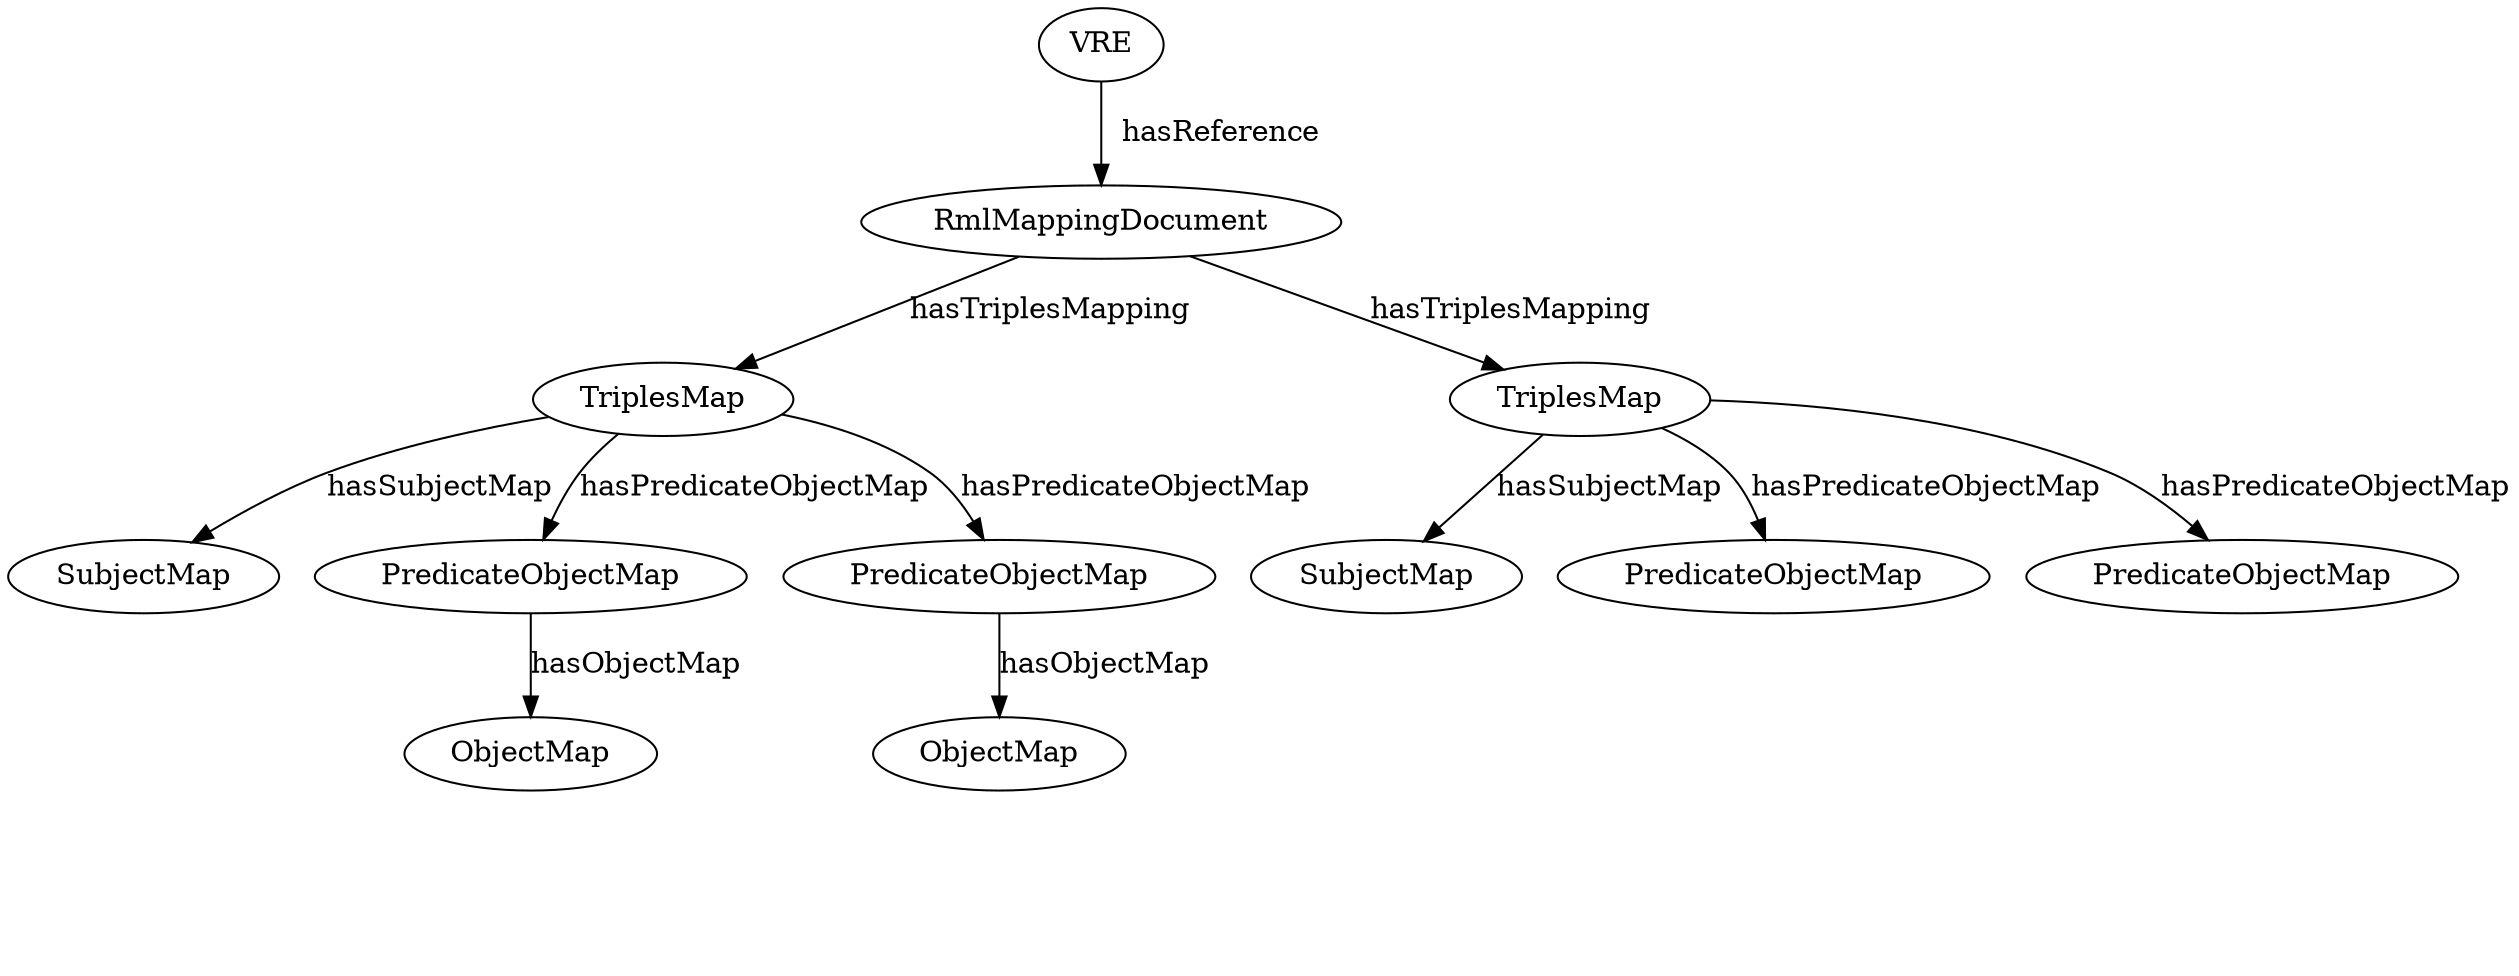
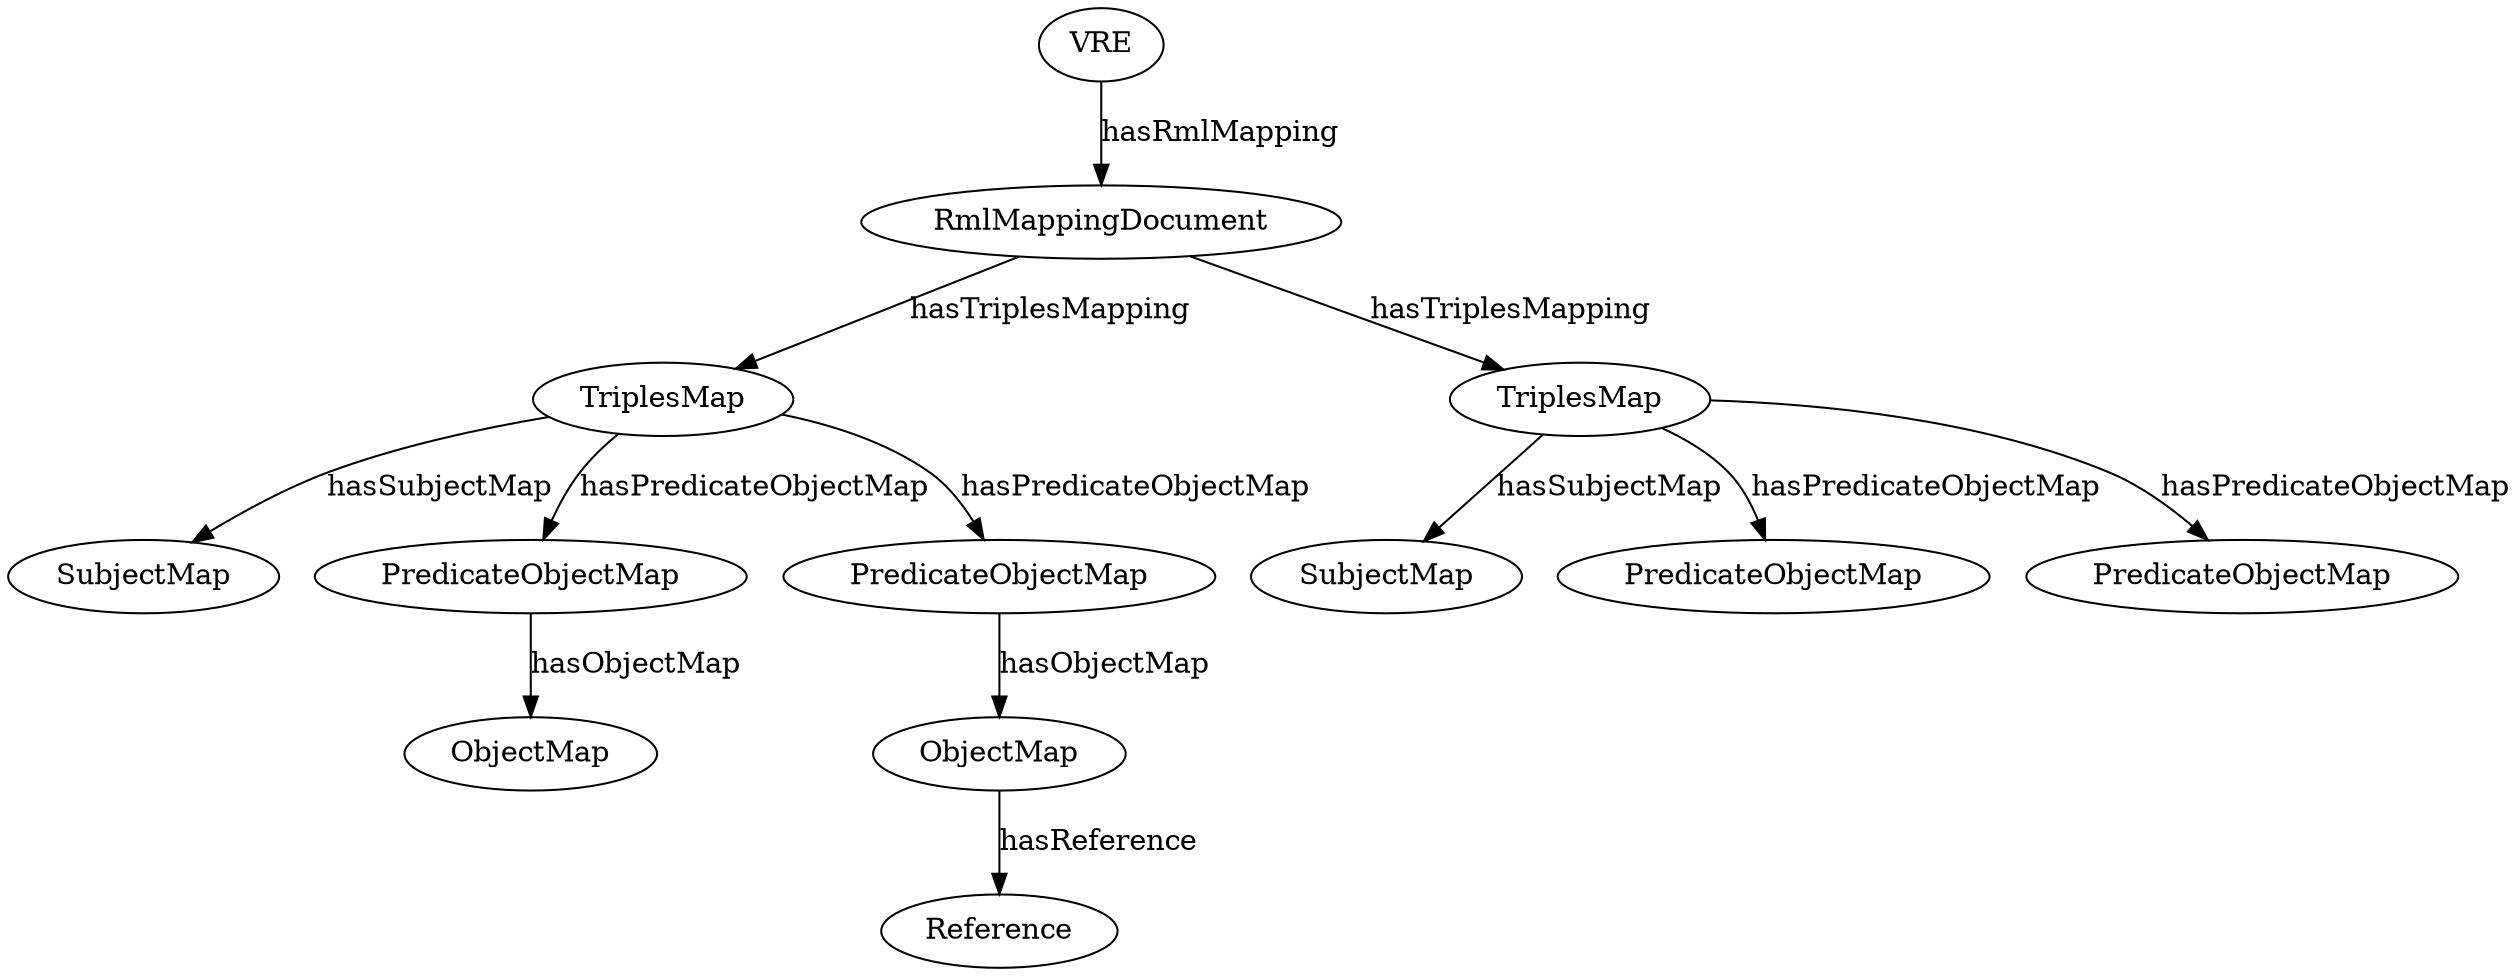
edge "VRE" -> "RmlMappingDocument": label "hasReference" -> "hasRmlMapping"
node "Reference": added
